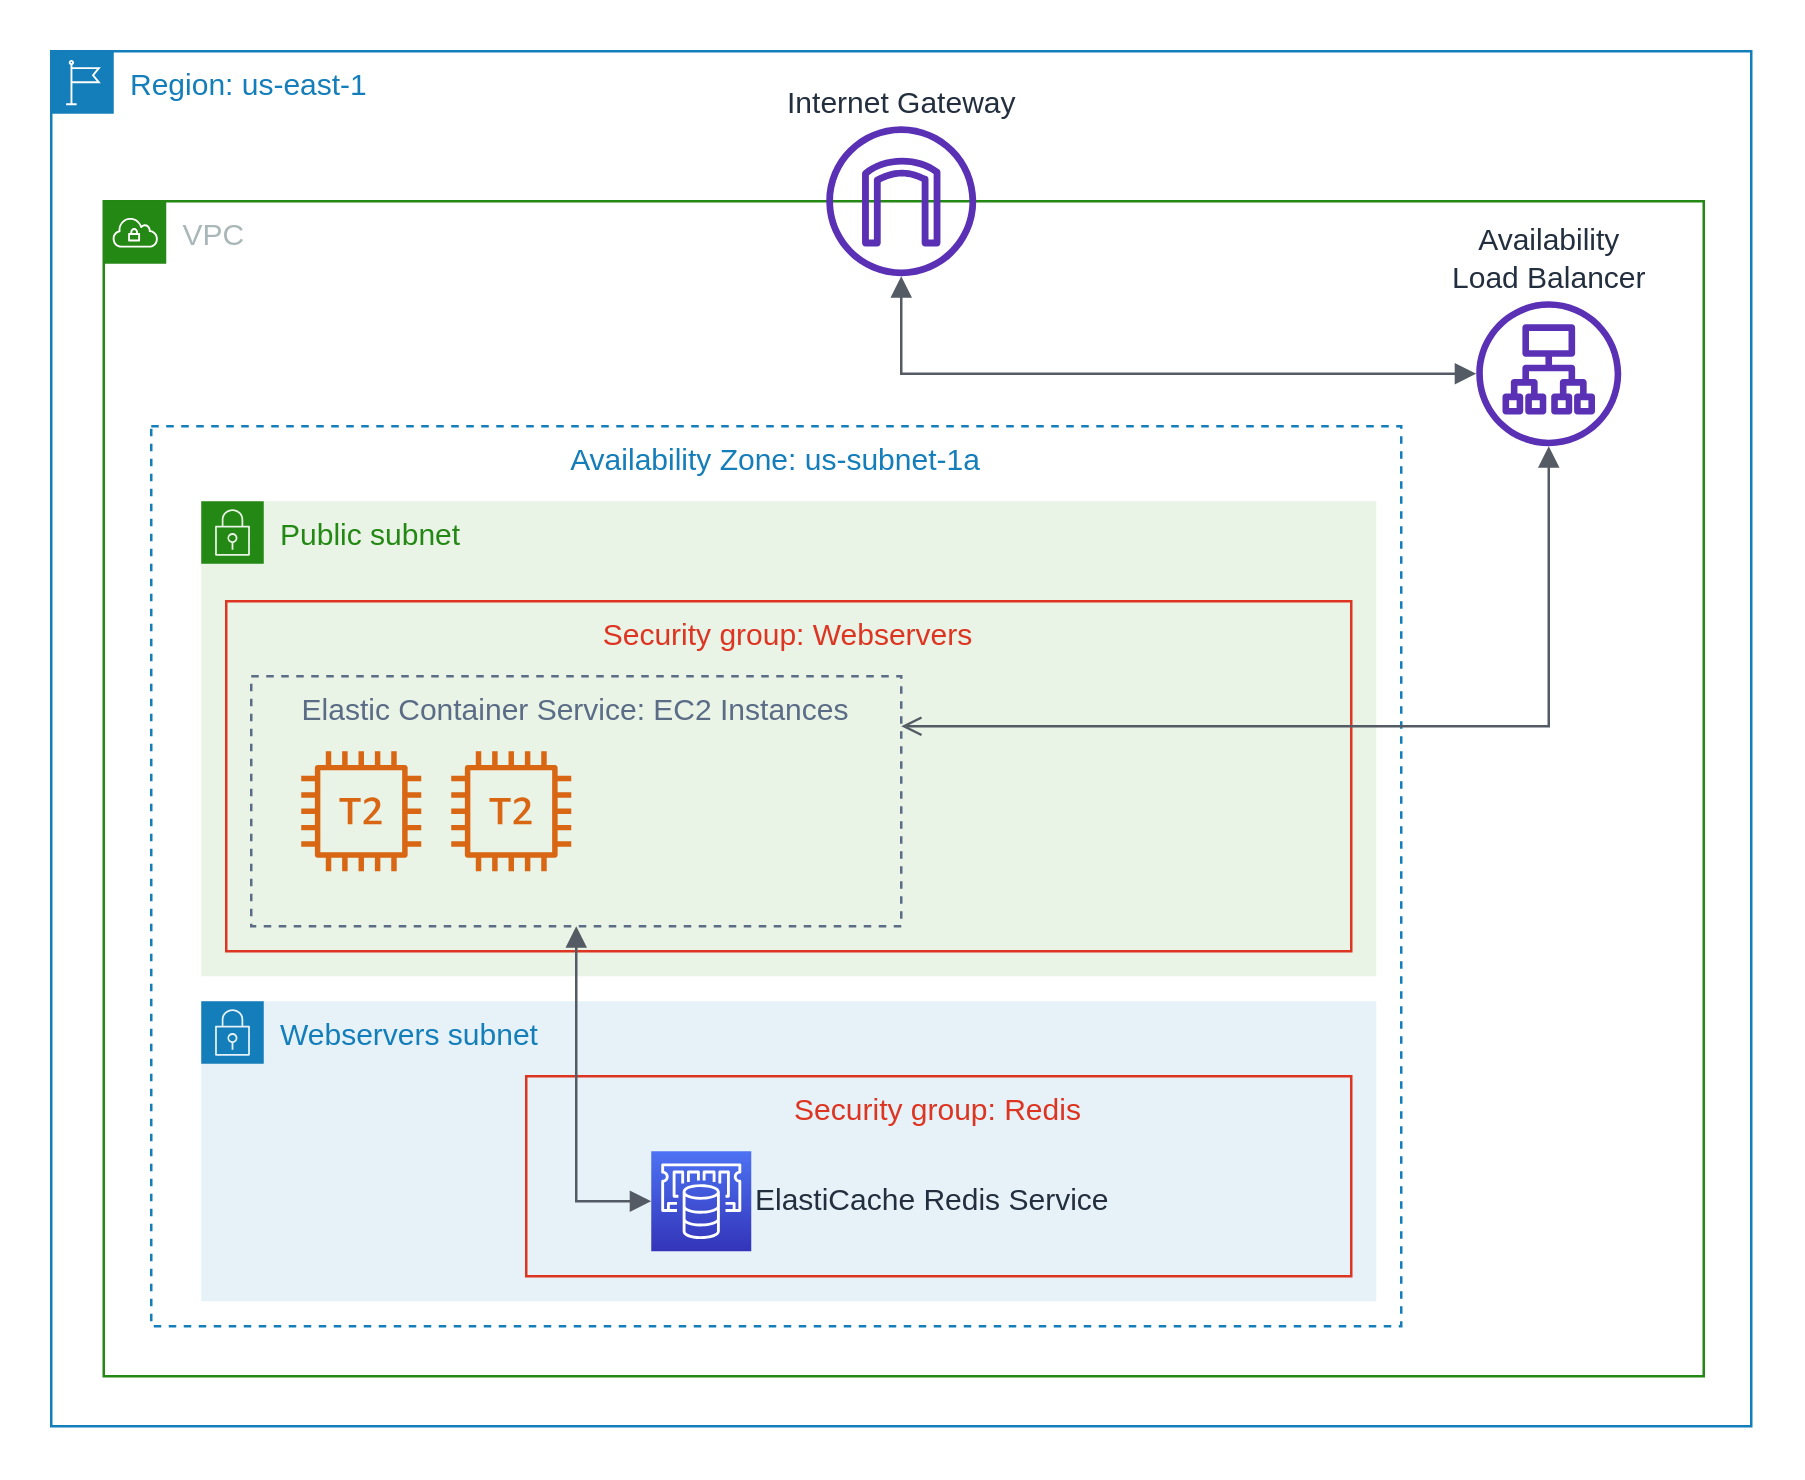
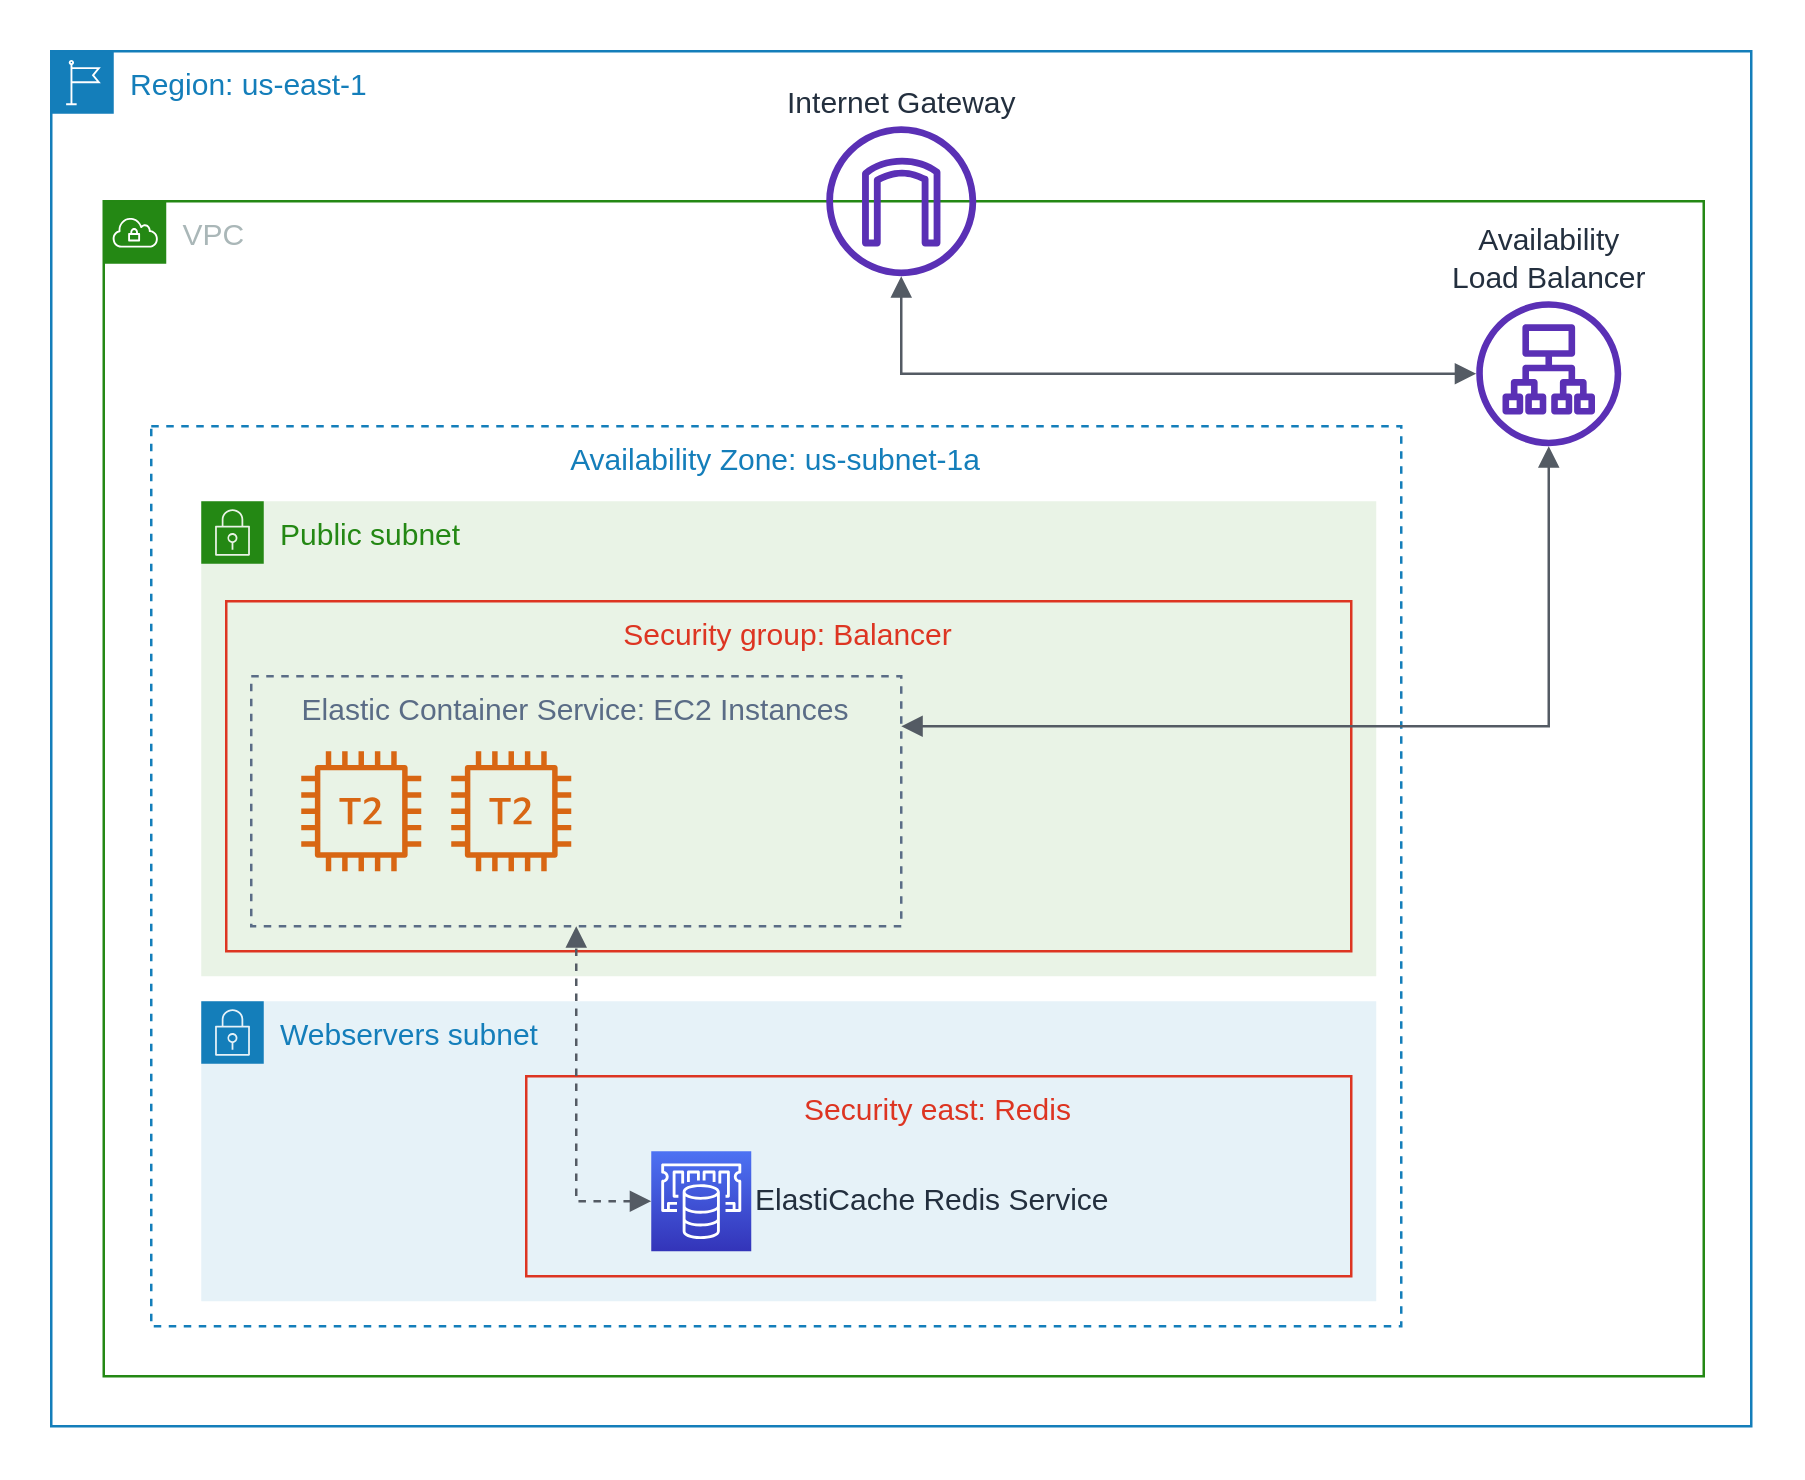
node "Security group: Webservers": label "Security group: Webservers" -> "Security group: Balancer"
edge "Availability Load Balancer" -- "Elastic Container Service: EC2 Instances": arrowhead open -> block
edge "Elastic Container Service: EC2 Instances" -- "ElastiCache Redis Service": style solid -> dashed
node "Security group: Redis": label "Security group: Redis" -> "Security east: Redis"
